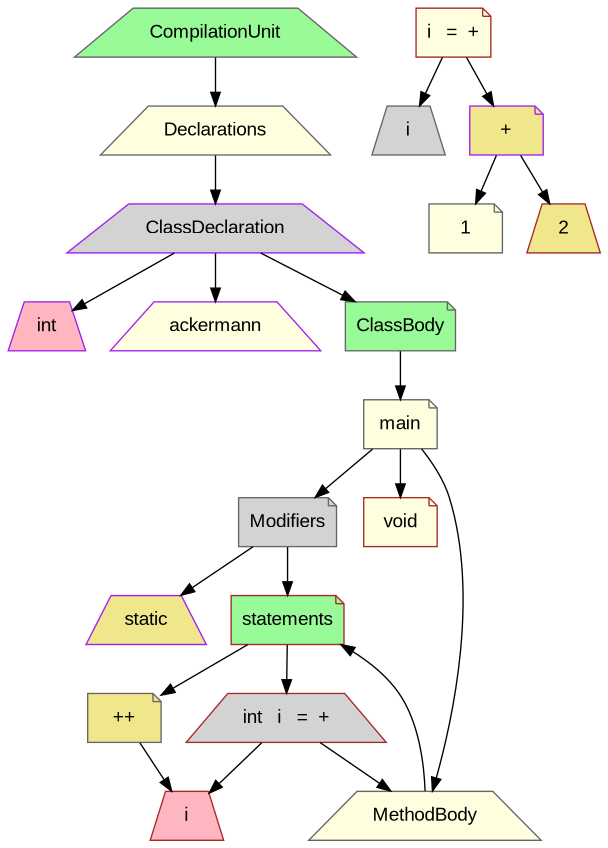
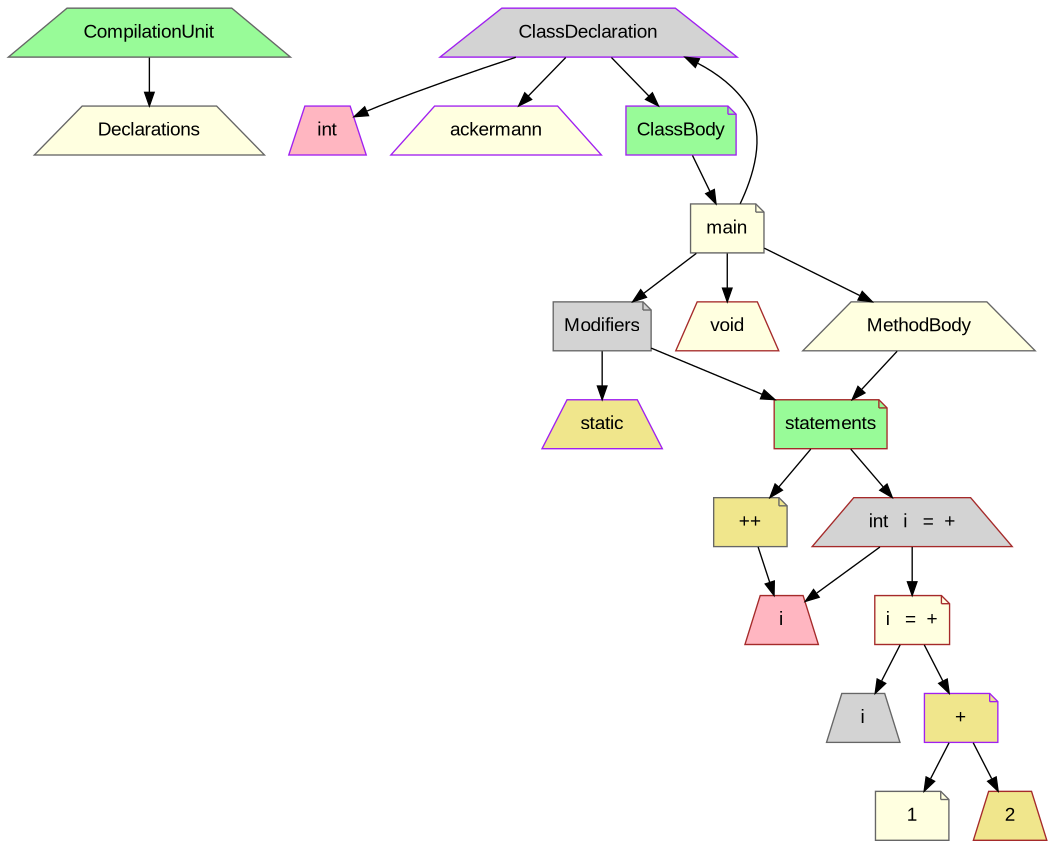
edge "Declarations" -> "ClassDeclaration": now "main" -> "ClassDeclaration"
node "ClassBody": color gray40 -> purple
node "void": shape note -> trapezium
edge "int   i   =  +" -> "MethodBody": now "int   i   =  +" -> "i   =  +"
